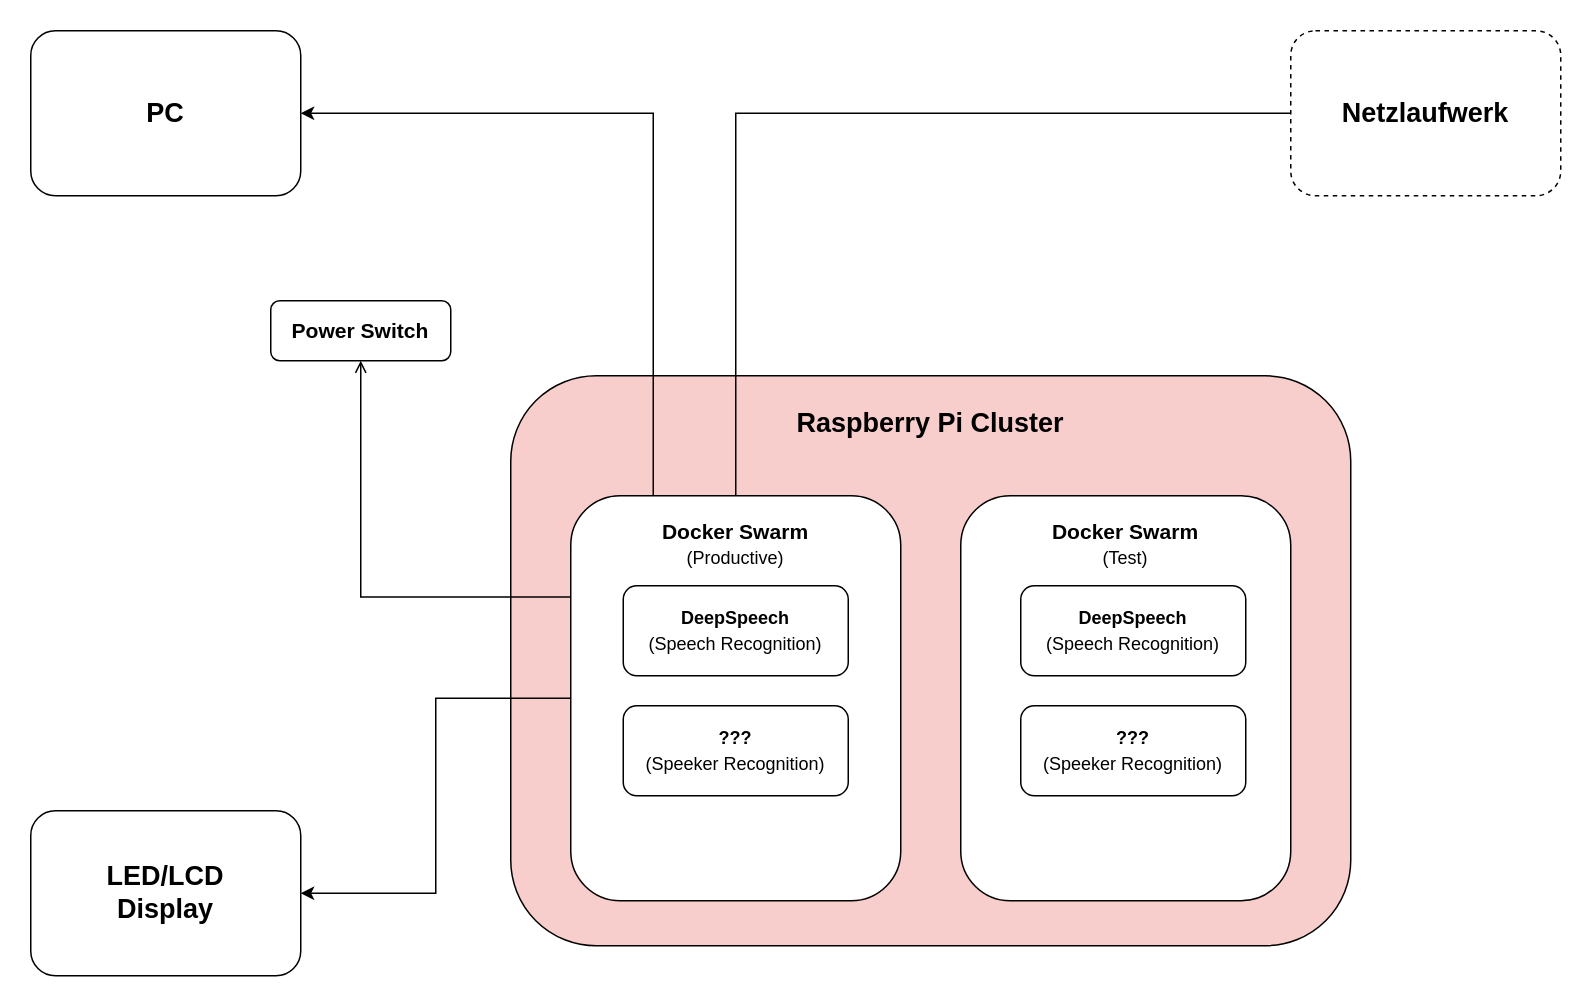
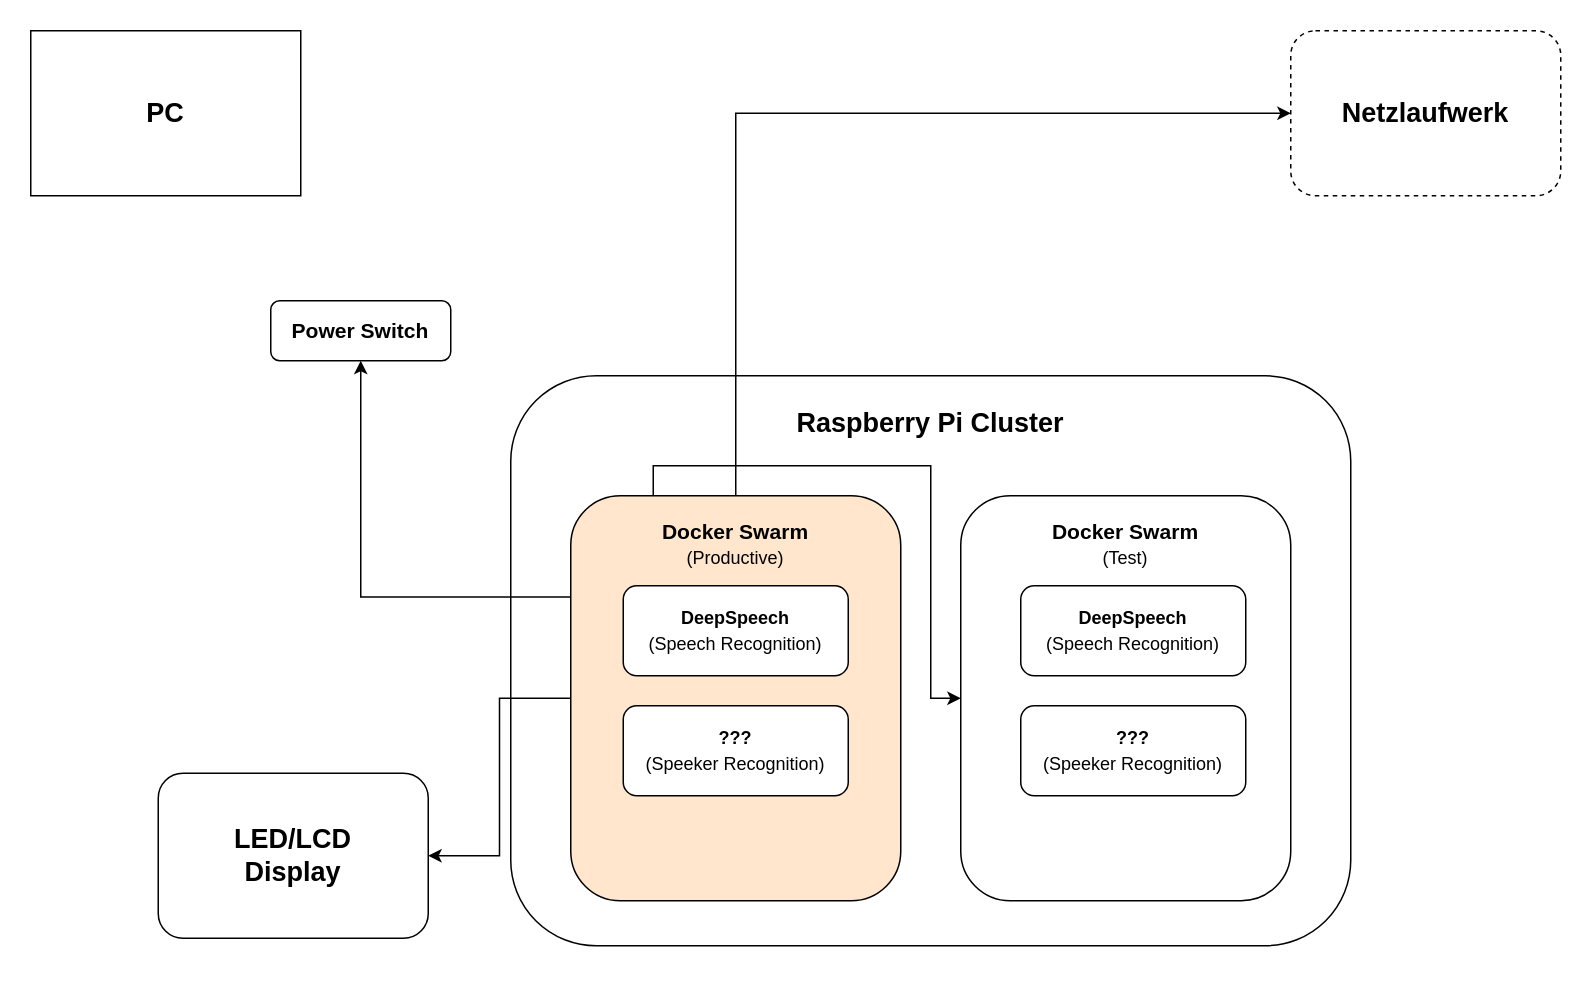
node "PC": shape rounded rectangle -> rectangle
edge "Netzlaufwerk" -- "Docker Swarm (Productive)": arrowhead none -> classic
edge "Docker Swarm (Productive)" -> "PC": now "Docker Swarm (Productive)" -> "Docker Swarm (Test)"
edge "Docker Swarm (Productive)" -> "Power Switch": arrowhead open -> classic
node "Raspberry Pi Cluster": fillcolor #f8cecc -> #ffffff
node "Docker Swarm (Productive)": fillcolor #ffffff -> #ffe6cc
node "LED/LCD Display": moved (166, 893) -> (293, 856)
